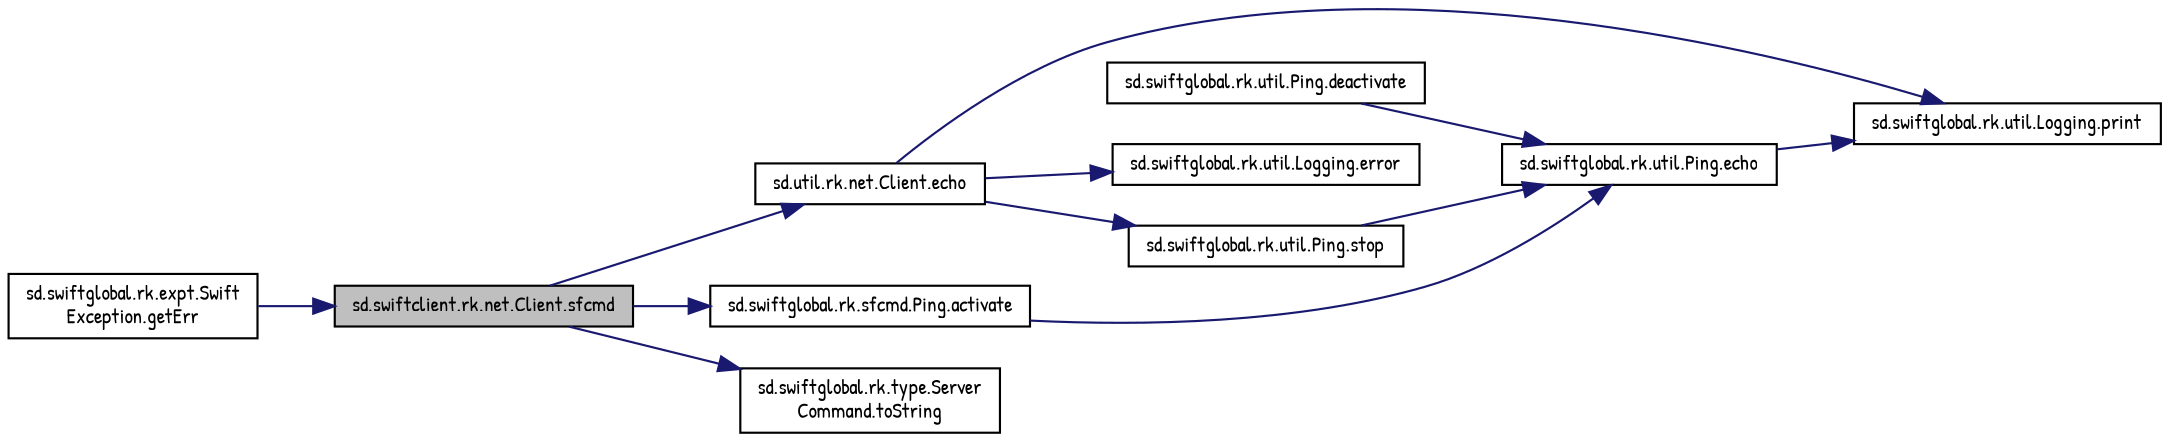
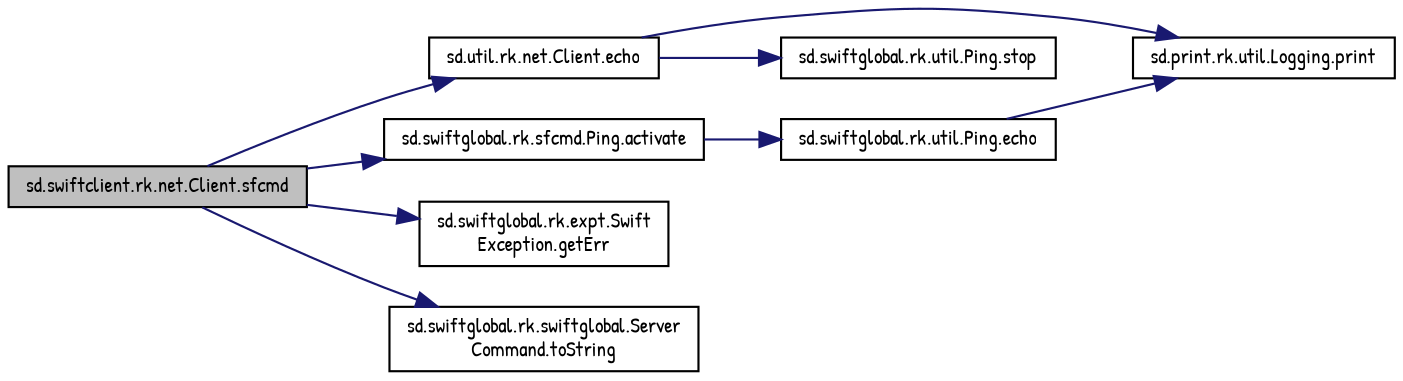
node "sd.swiftglobal.rk.util.Ping.deactivate": removed
node "sd.swiftglobal.rk.util.Logging.print": label "sd.swiftglobal.rk.util.Logging.print" -> "sd.print.rk.util.Logging.print"
node "sd.swiftglobal.rk.util.Logging.error": removed
edge "sd.swiftglobal.rk.util.Ping.stop" -> "sd.swiftglobal.rk.util.Ping.echo": removed
edge "sd.swiftglobal.rk.expt.Swift Exception.getErr" -> "sd.swiftclient.rk.net.Client.sfcmd": reversed
node "sd.swiftglobal.rk.type.Server Command.toString": label "sd.swiftglobal.rk.type.Server Command.toString" -> "sd.swiftglobal.rk.swiftglobal.Server Command.toString"
